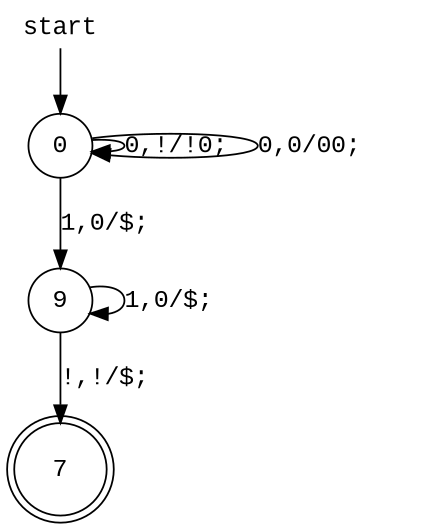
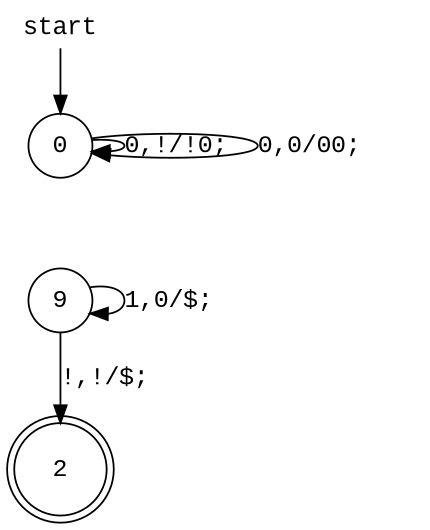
edge "0" -> "9": removed, label "1,0/$;"
node "7": label "7" -> "2"
